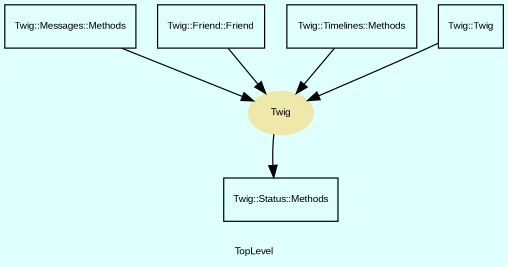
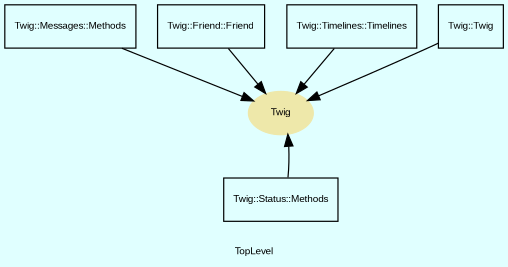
node "Twig::Timelines::Methods": label "Twig::Timelines::Methods" -> "Twig::Timelines::Timelines"
edge "Twig" -> "Twig::Status::Methods": reversed
